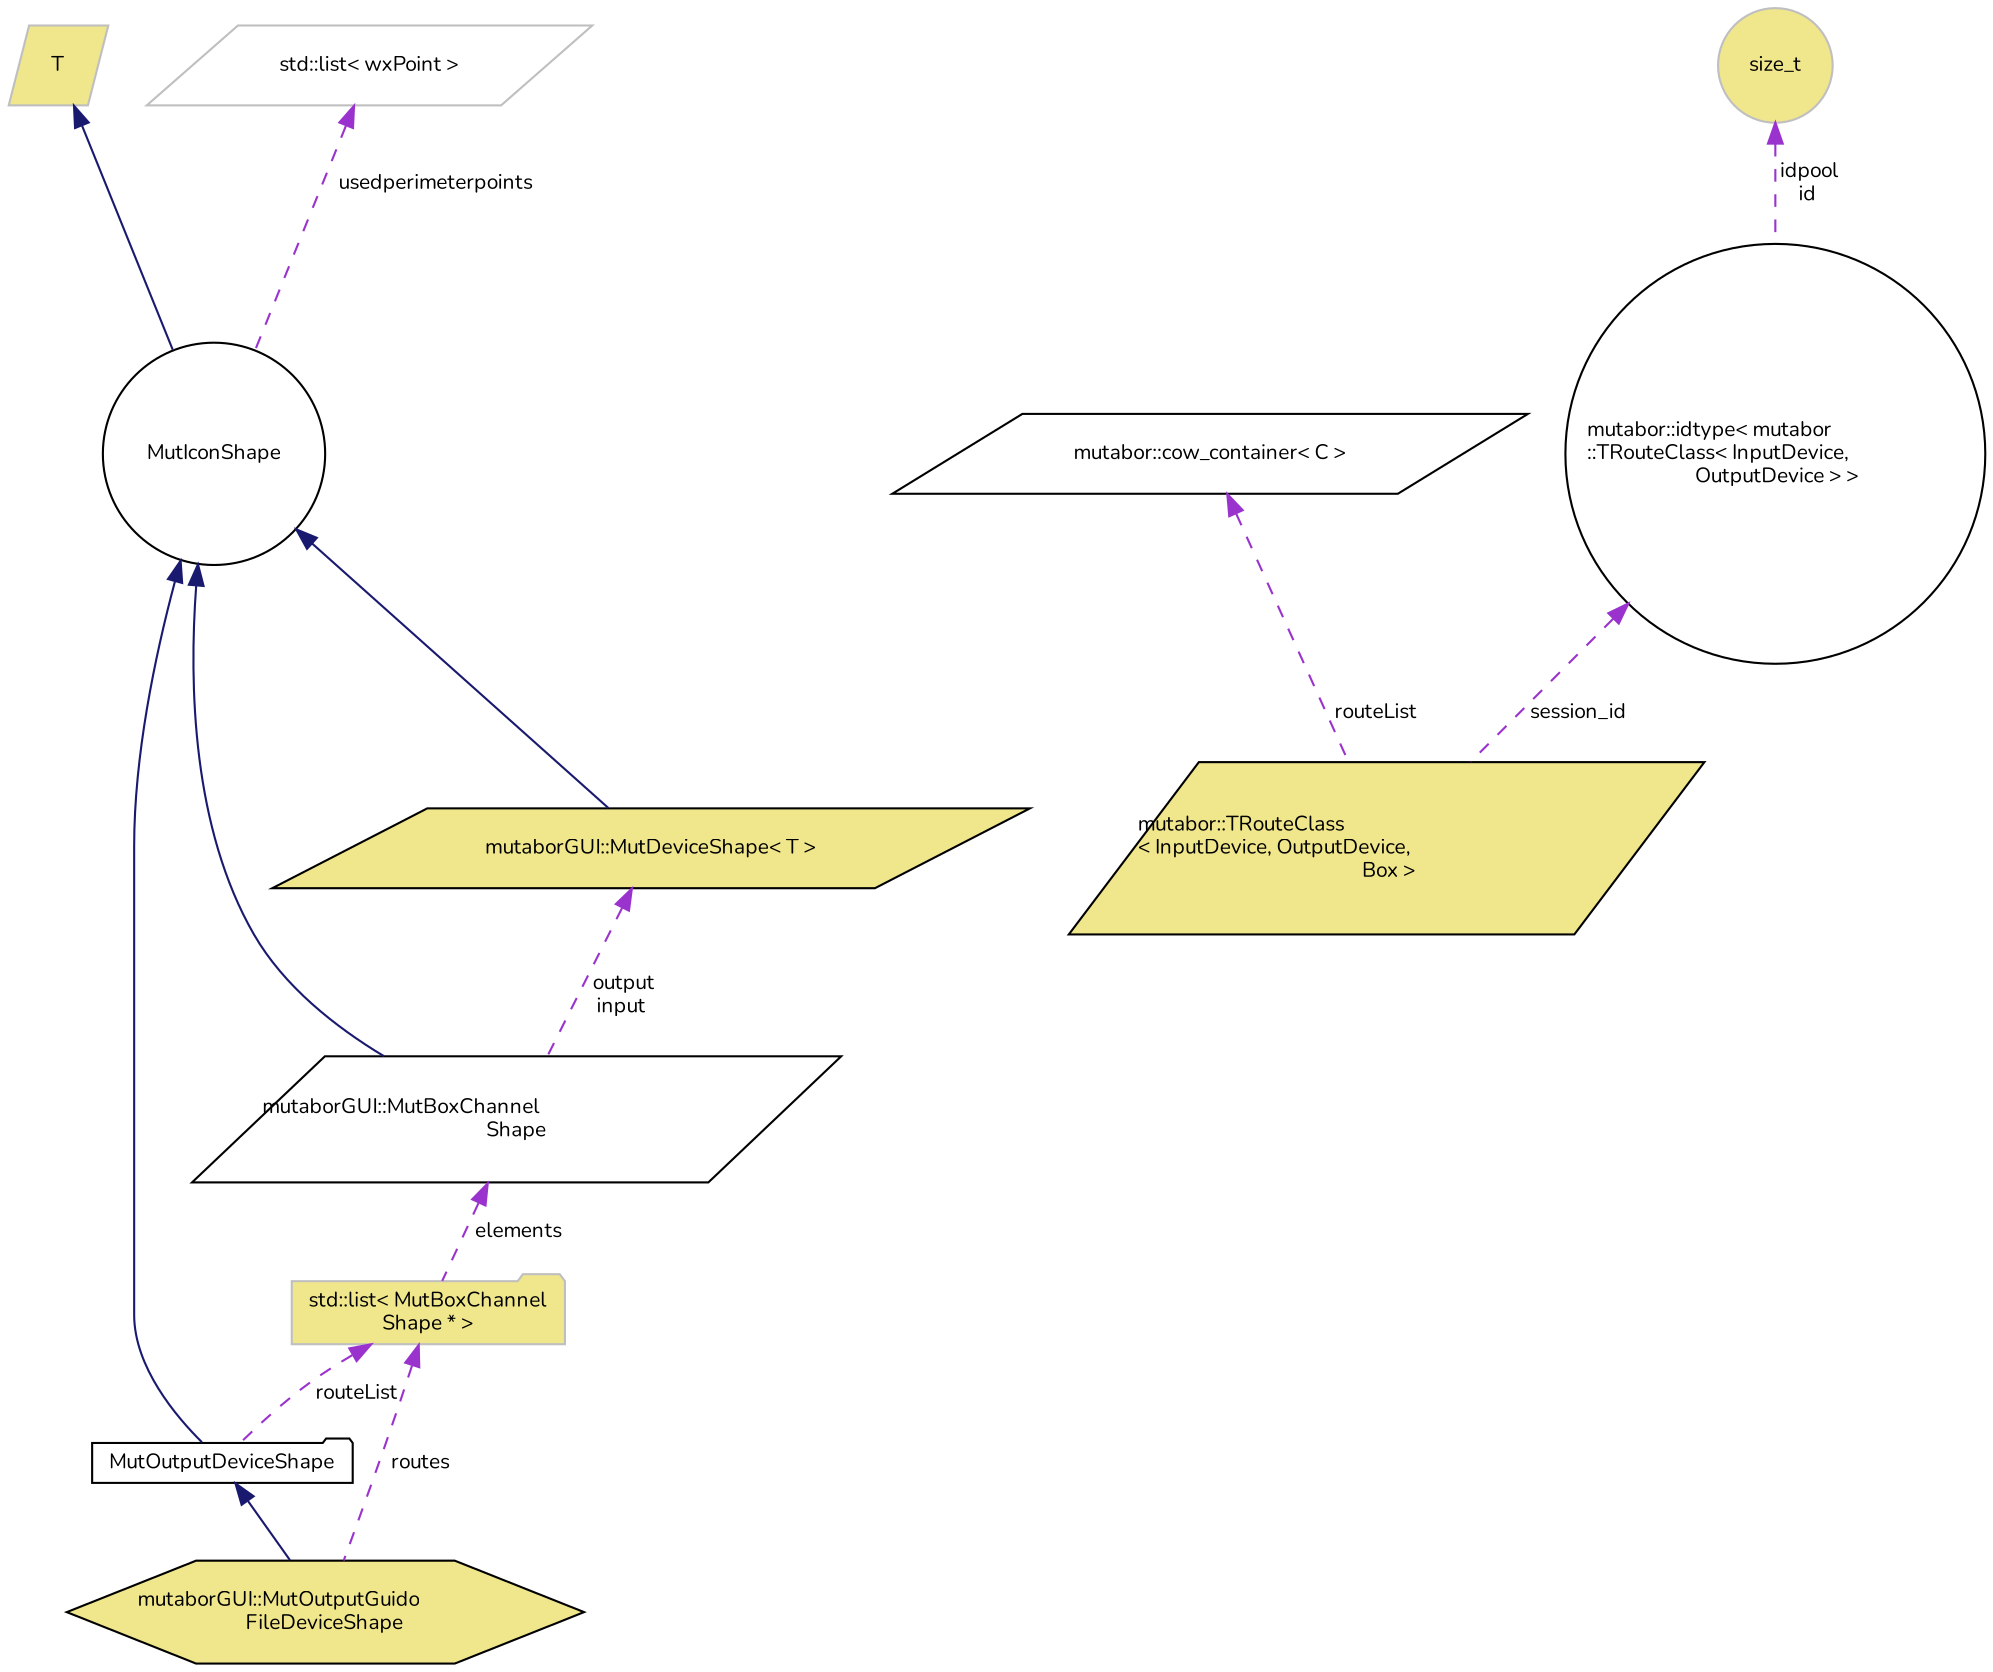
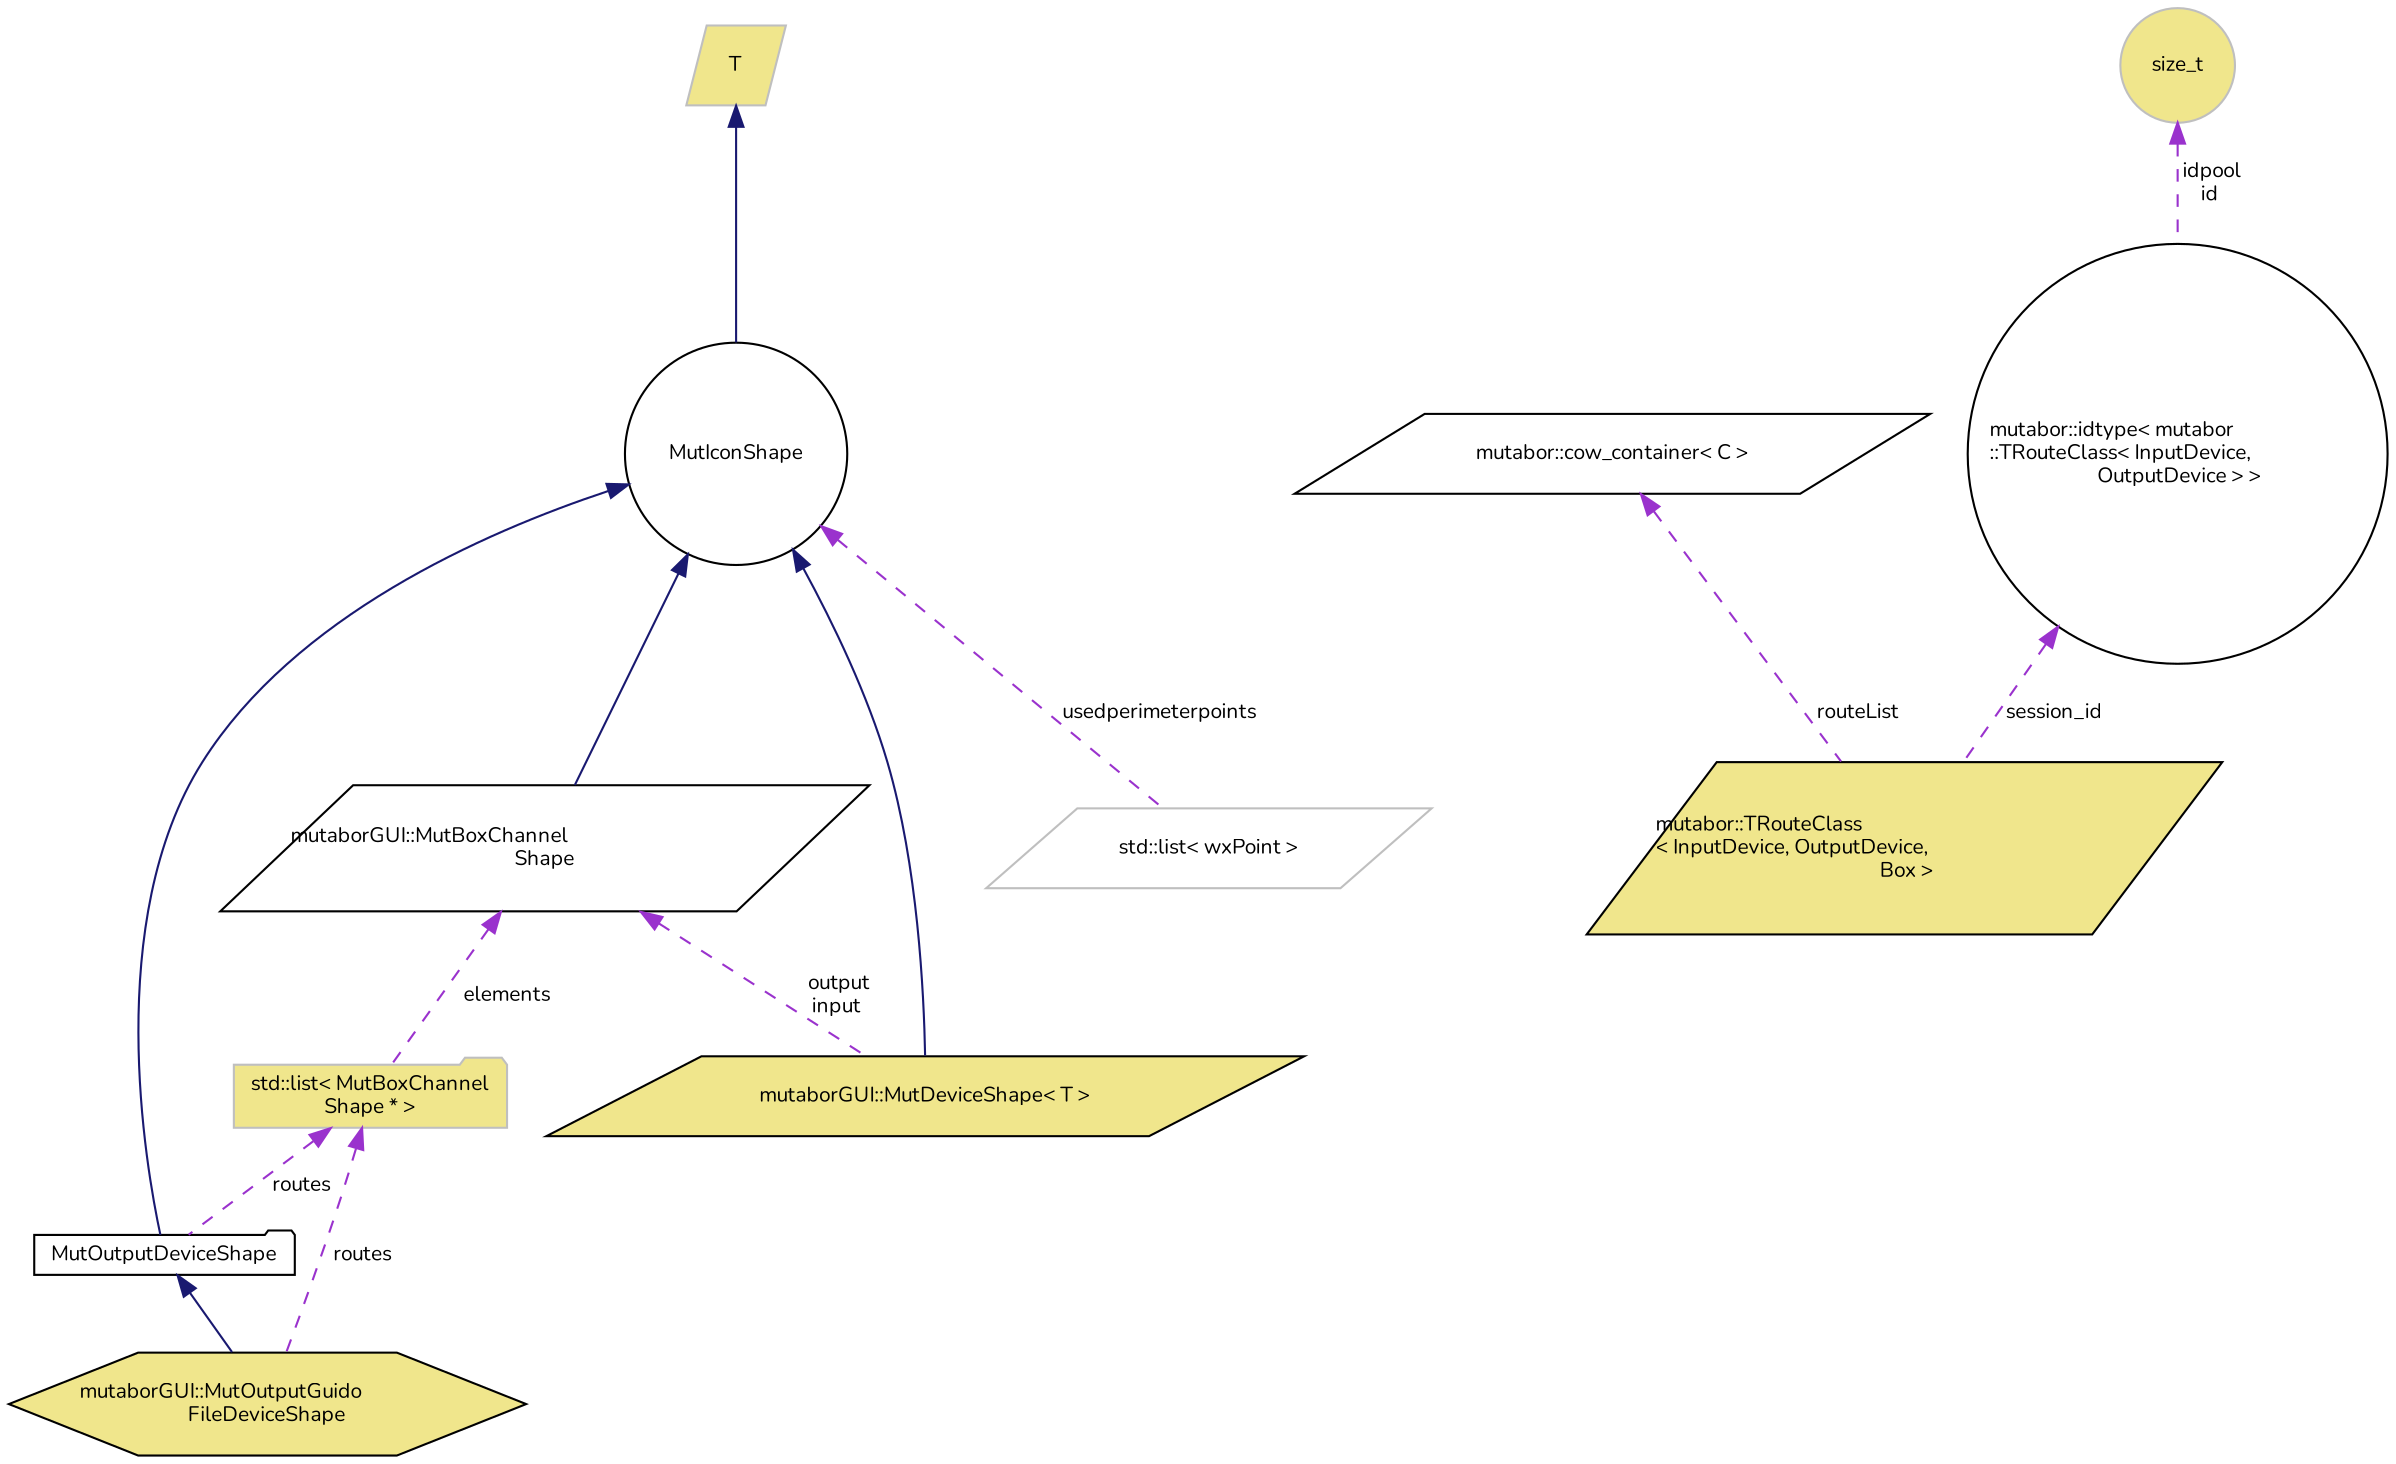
edge "MutIconShape" -> "std::list< wxPoint >": reversed
edge "mutaborGUI::MutBoxChannel Shape" -> "mutaborGUI::MutDeviceShape< T >": reversed
edge "MutOutputDeviceShape" -> "std::list< MutBoxChannel Shape * >": label " routeList" -> " routes"
